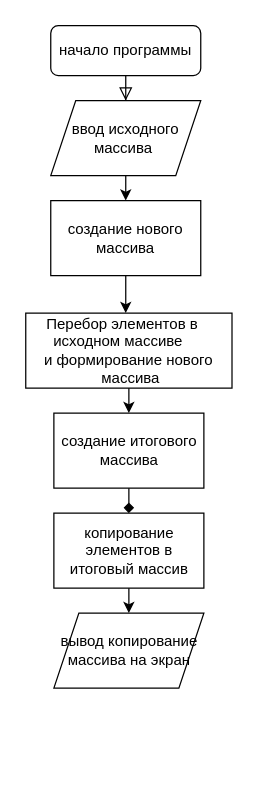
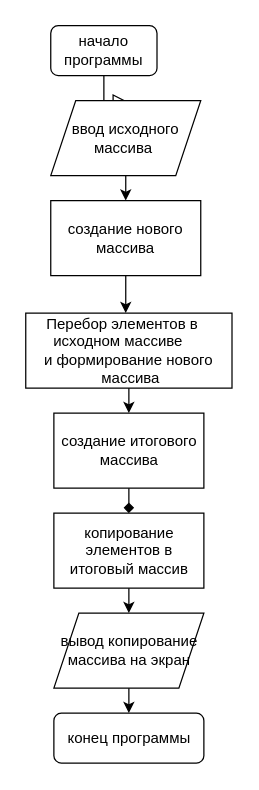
node "начало программы": size 150x50 -> 106x50
edge "вывод копирование массива на экран" -> "конец программы": added
node "конец программы": added
